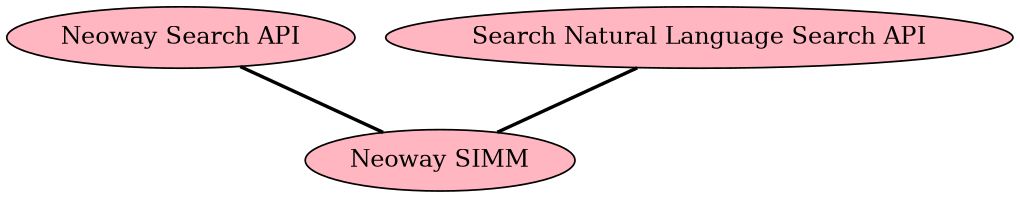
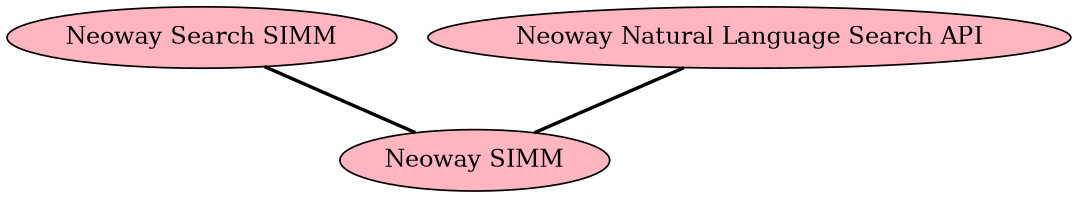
node "Neoway Search API": label "Neoway Search API" -> "Neoway Search SIMM"
node "Search Natural Language Search API": label "Search Natural Language Search API" -> "Neoway Natural Language Search API"
